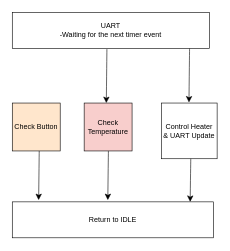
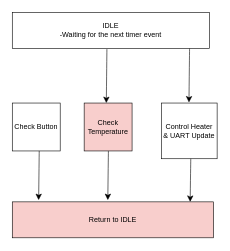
node "UART -Waiting for the next timer event": label "UART -Waiting for the next timer event" -> "IDLE -Waiting for the next timer event"
node "Check Button": fillcolor #ffe6cc -> #ffffff
node "Return to IDLE": fillcolor #ffffff -> #f8cecc
